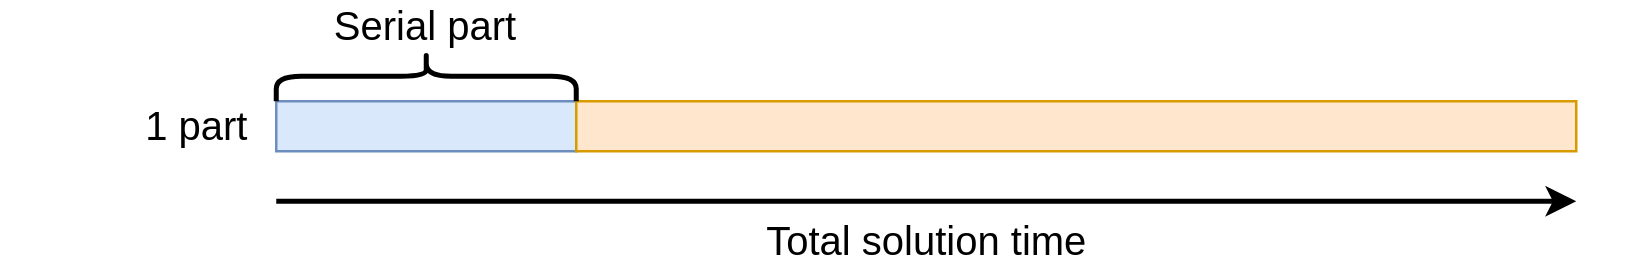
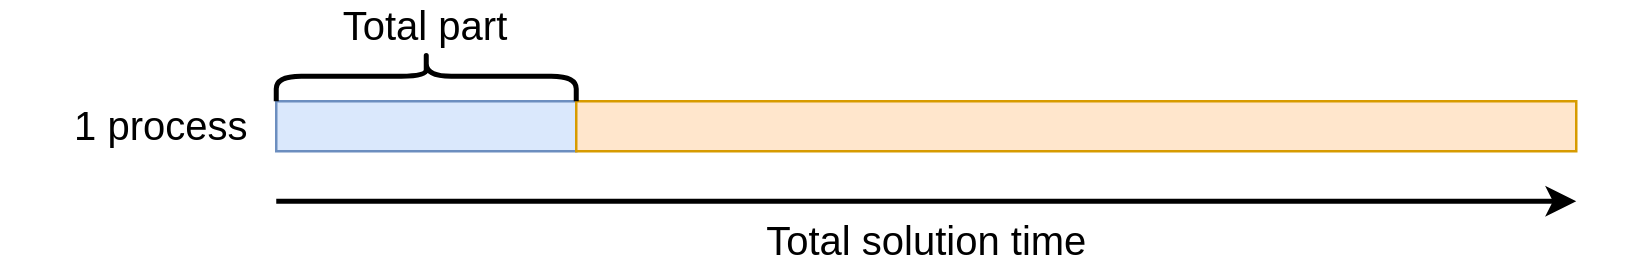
node "Serial part": label "Serial part" -> "Total part"
node "1 part": label "1 part" -> "1 process"
